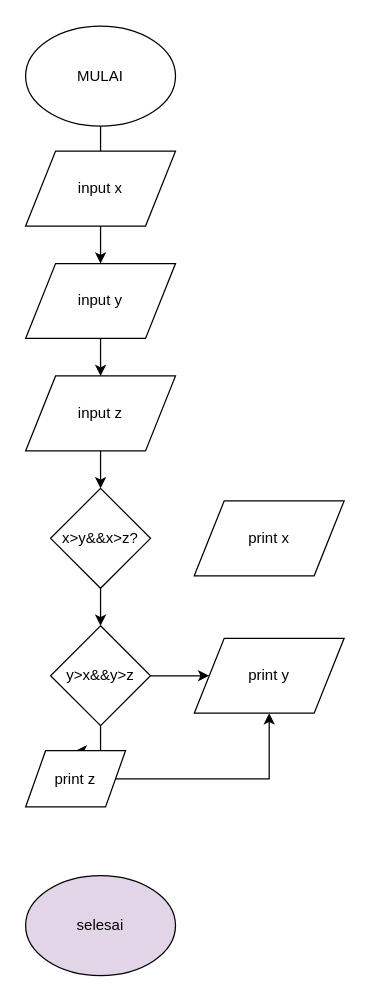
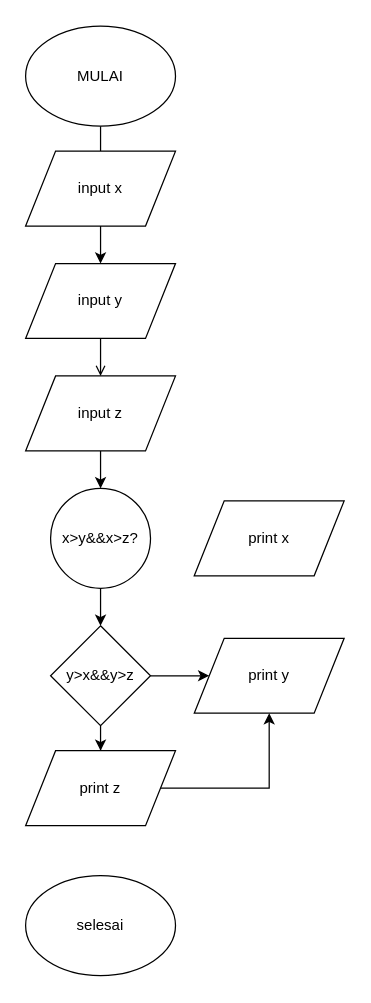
edge "input y" -> "input z": arrowhead classic -> open
node "x>y&&x>z?": shape diamond -> ellipse
node "print z": size 100x56 -> 150x75
node "selesai": fillcolor #e1d5e7 -> #ffffff
